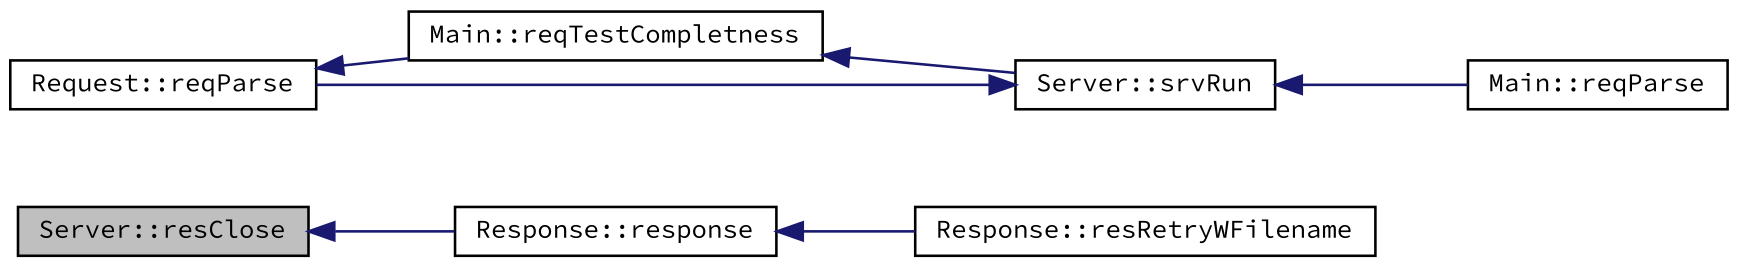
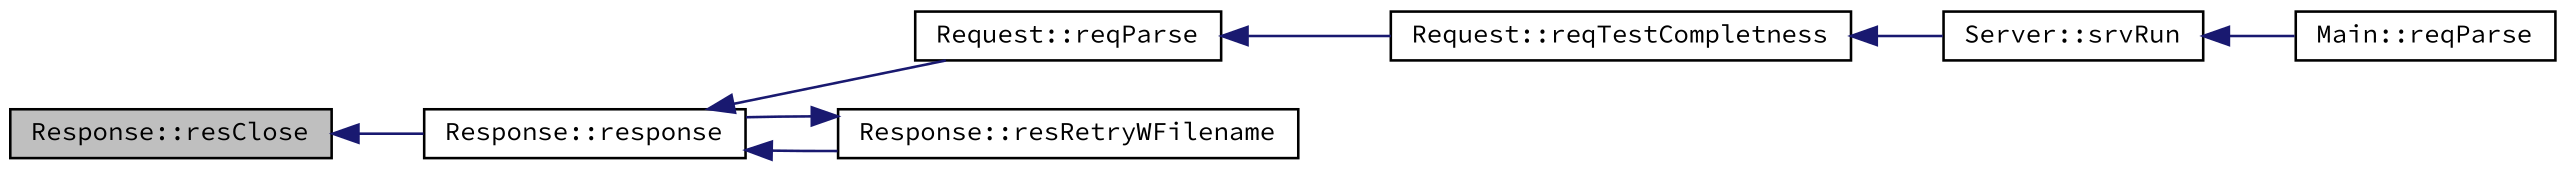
node "Main::reqTestCompletness": label "Main::reqTestCompletness" -> "Request::reqTestCompletness"
edge "Request::reqParse" -> "Server::srvRun": now "Request::reqParse" -> "Response::response"
edge "Response::response" -> "Response::resRetryWFilename": added
node "Server::resClose": label "Server::resClose" -> "Response::resClose"
